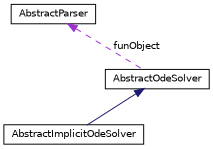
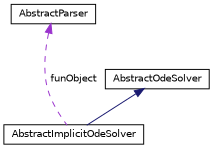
edge "AbstractOdeSolver" -> "AbstractParser": now "AbstractImplicitOdeSolver" -> "AbstractParser"
